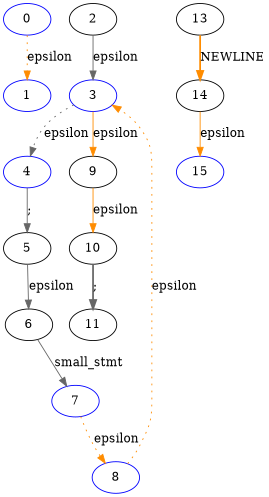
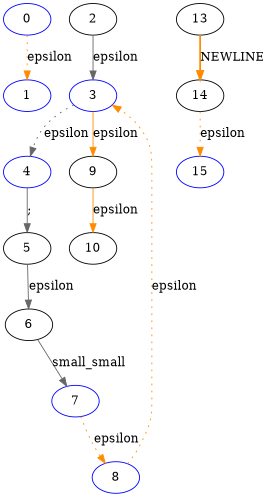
edge "14" -> "15": style solid -> dotted
node "11": removed
edge "6" -> "7": label "small_stmt" -> "small_small"
